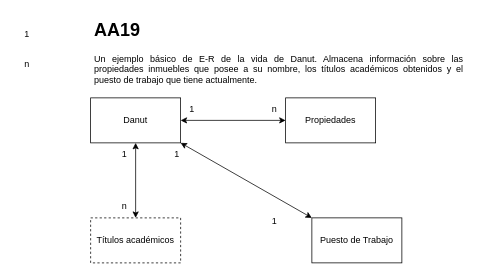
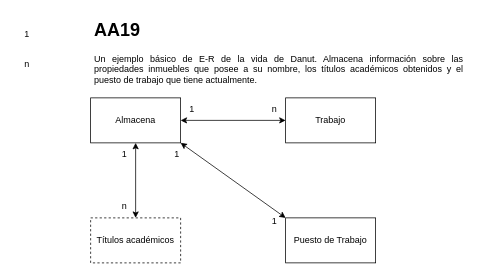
node "Danut": label "Danut" -> "Almacena"
node "Propiedades": label "Propiedades" -> "Trabajo"
node "Puesto de Trabajo": moved (357, 240) -> (330, 240)
